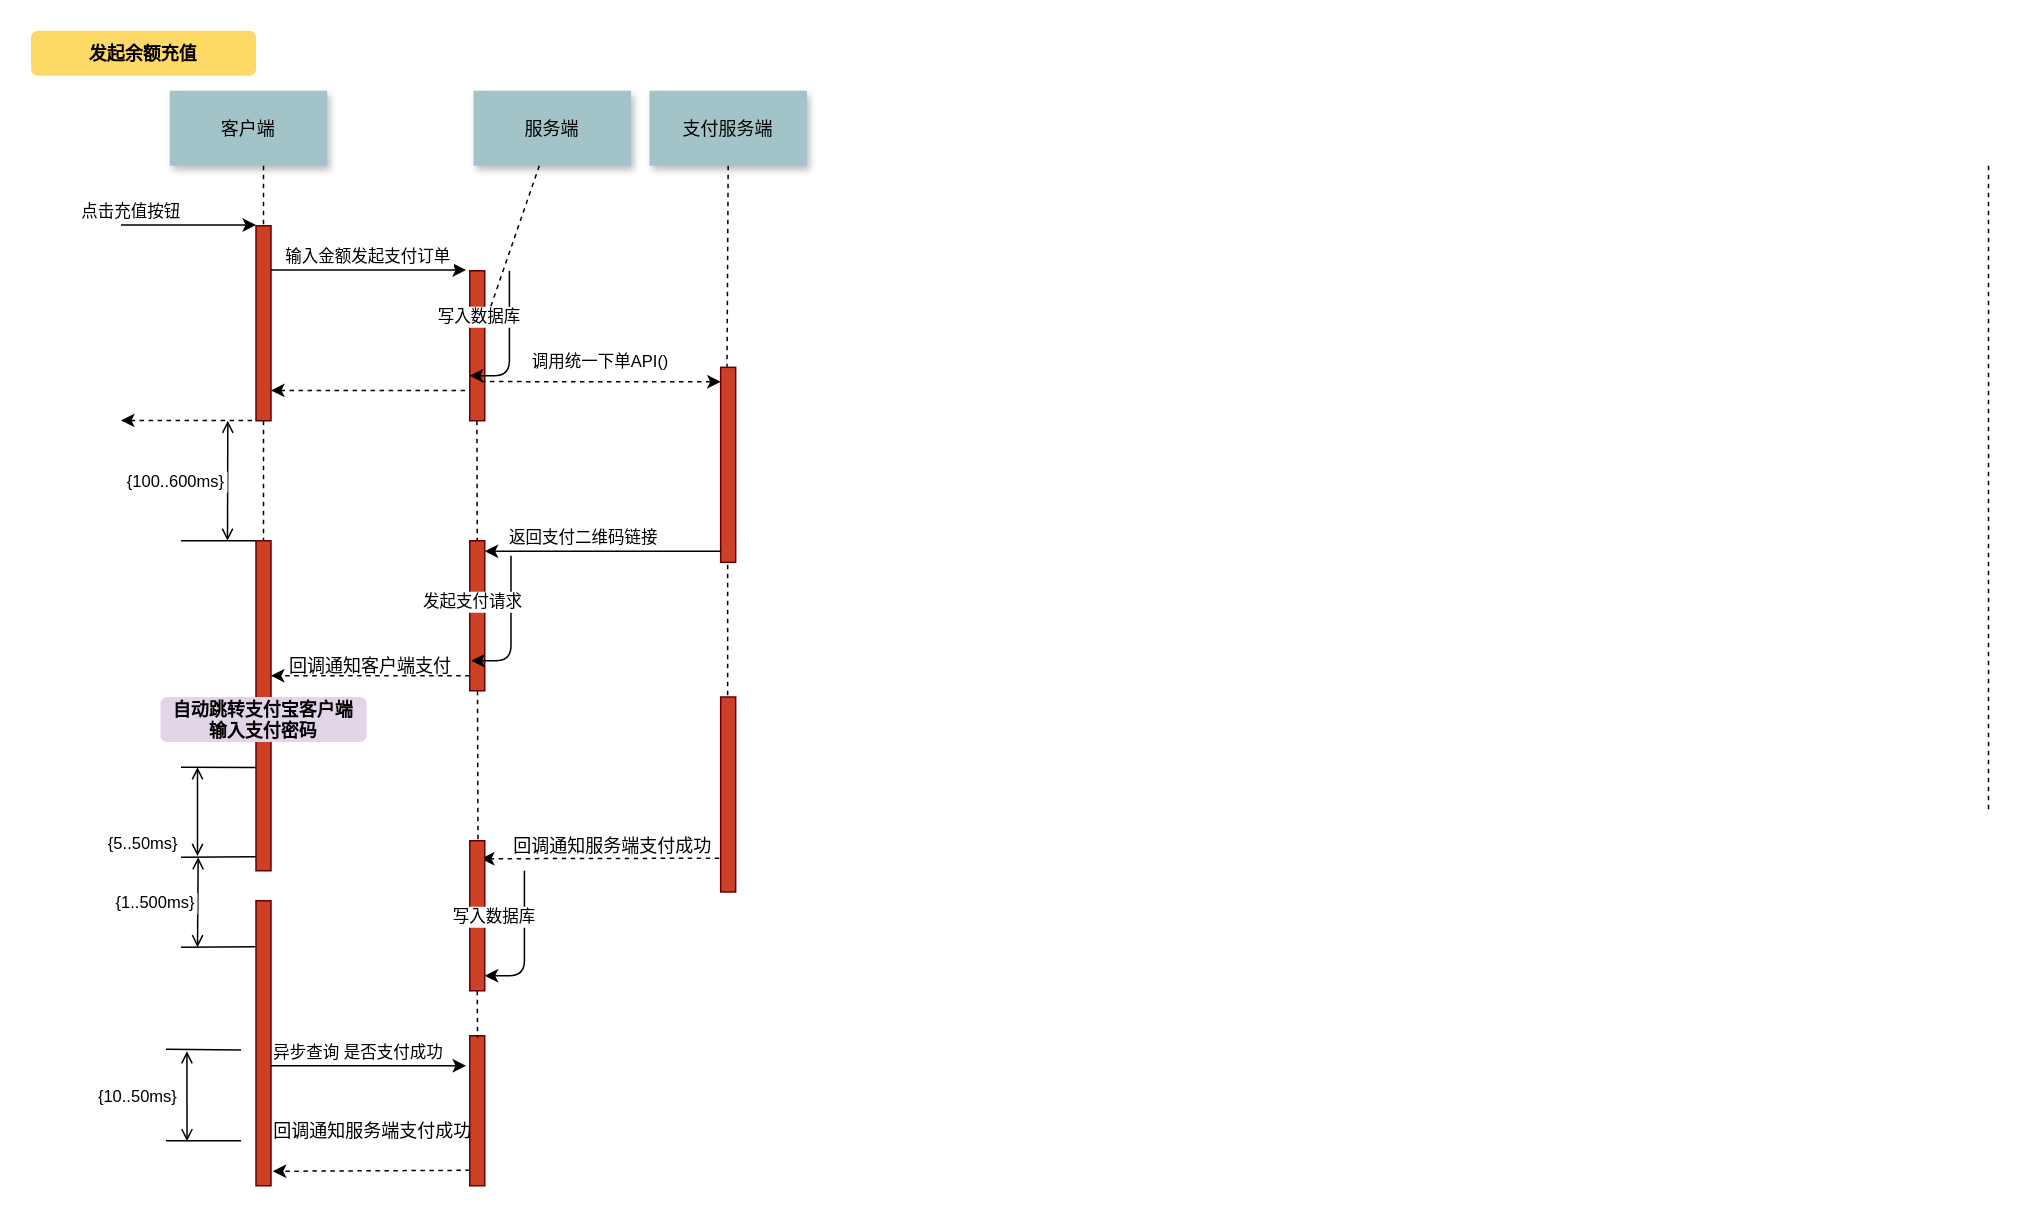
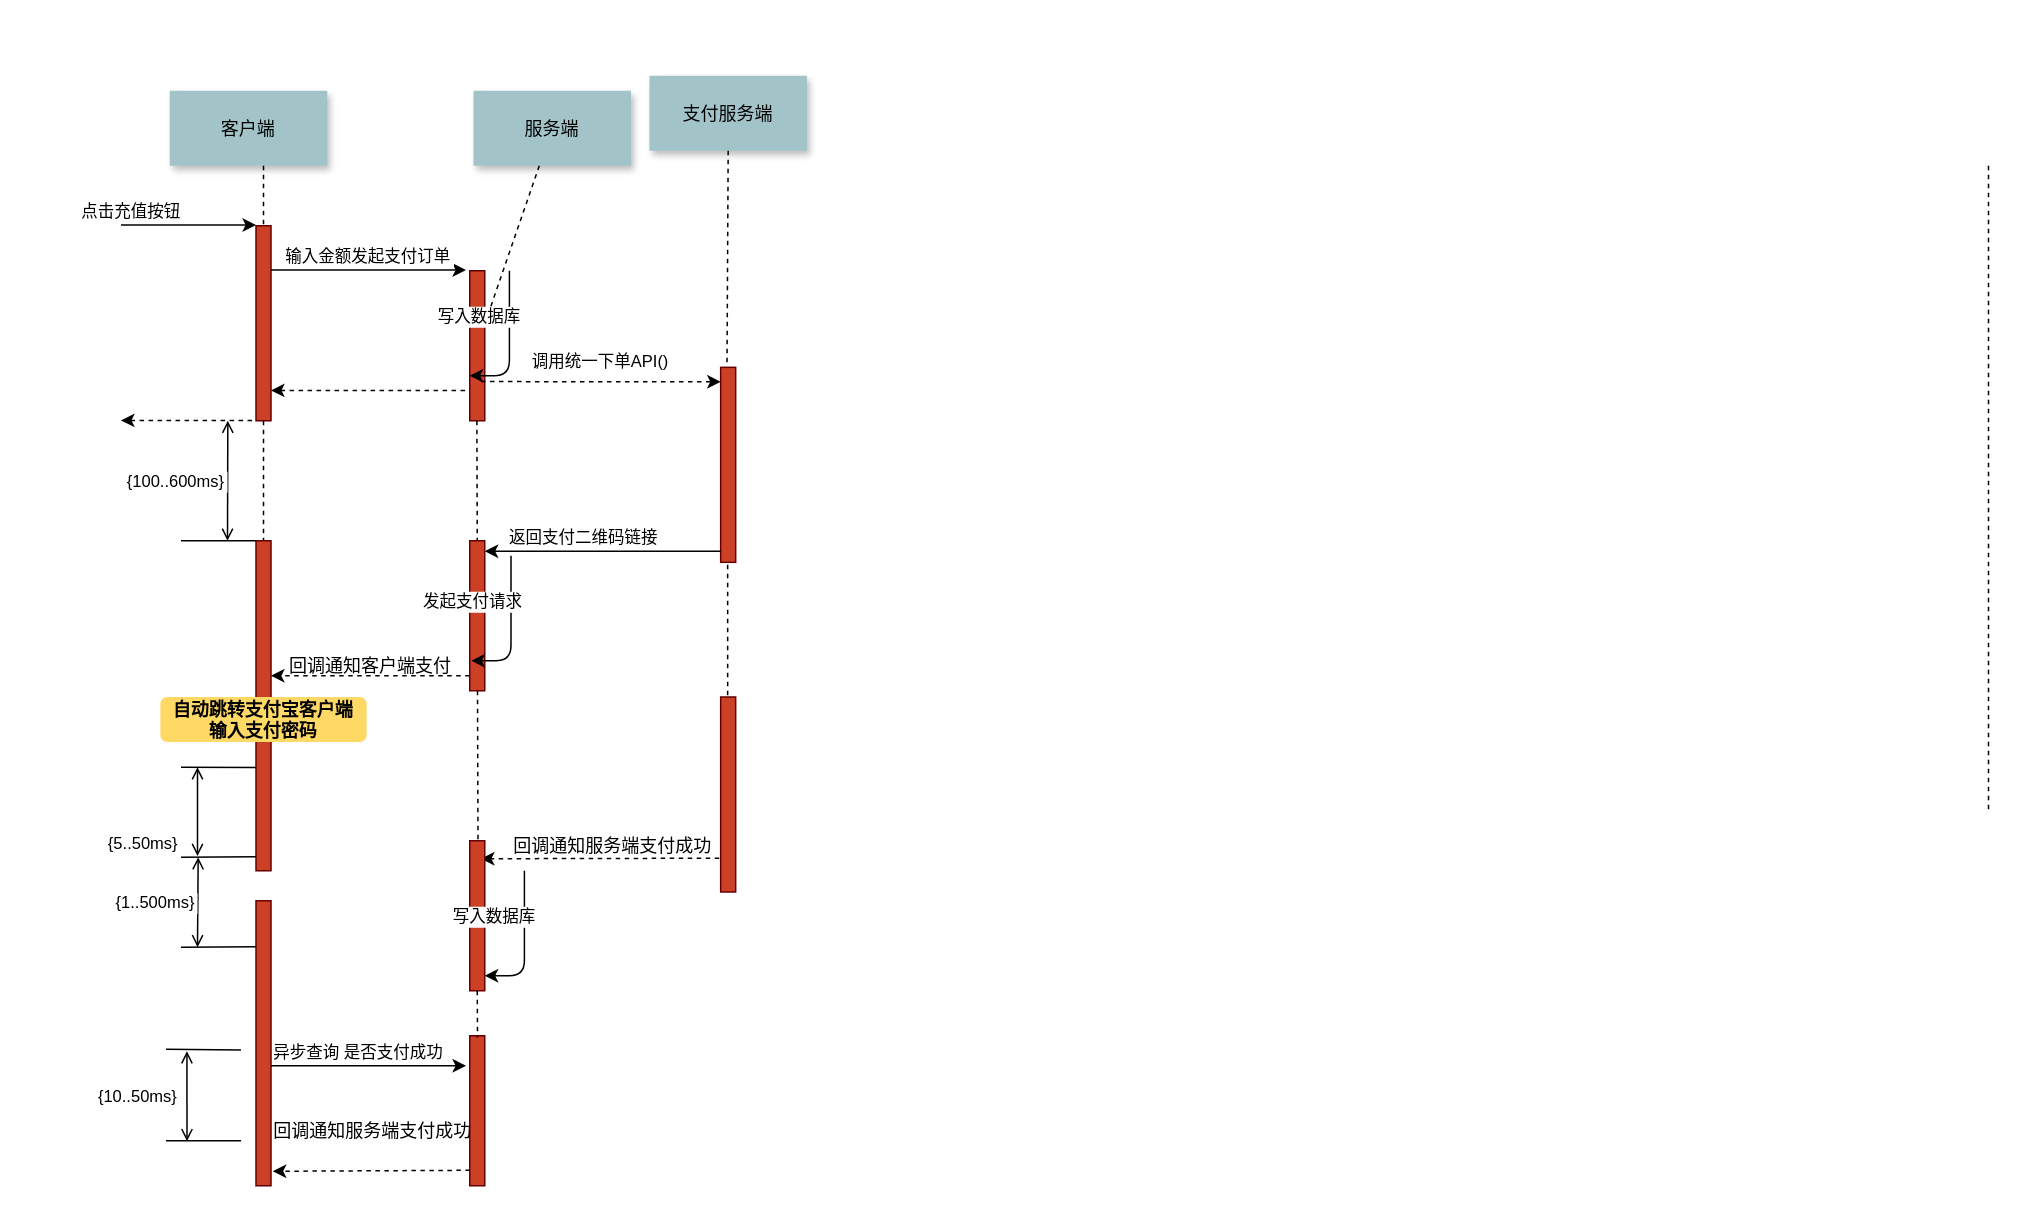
node "发起余额充值": removed
node "支付服务端": moved (728, 128) -> (728, 113)
node "自动跳转支付宝客户端 输入支付密码": fillcolor #e1d5e7 -> #ffd966
